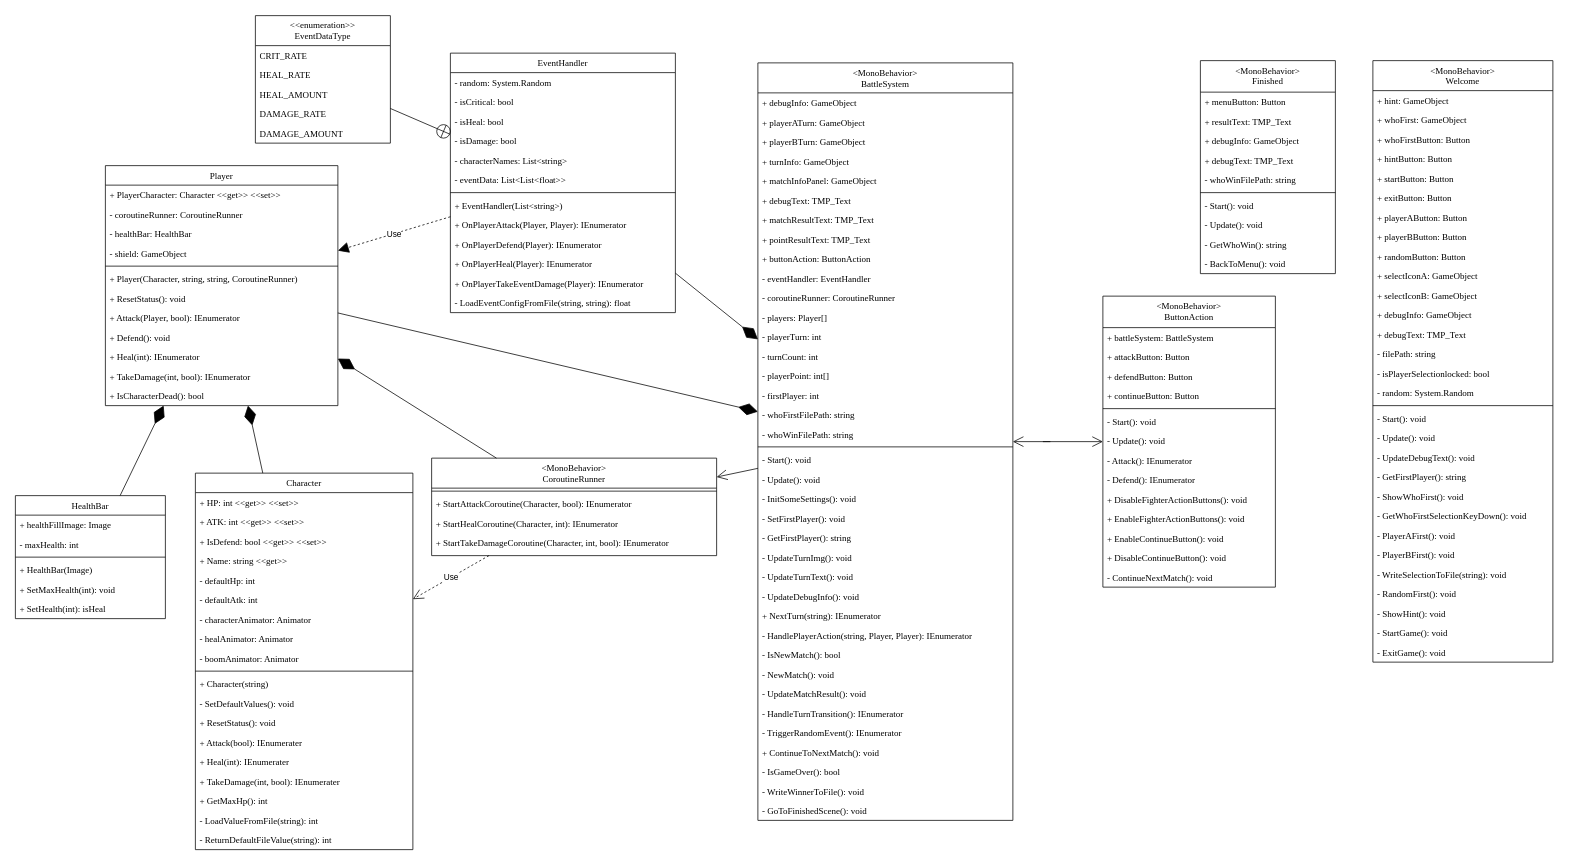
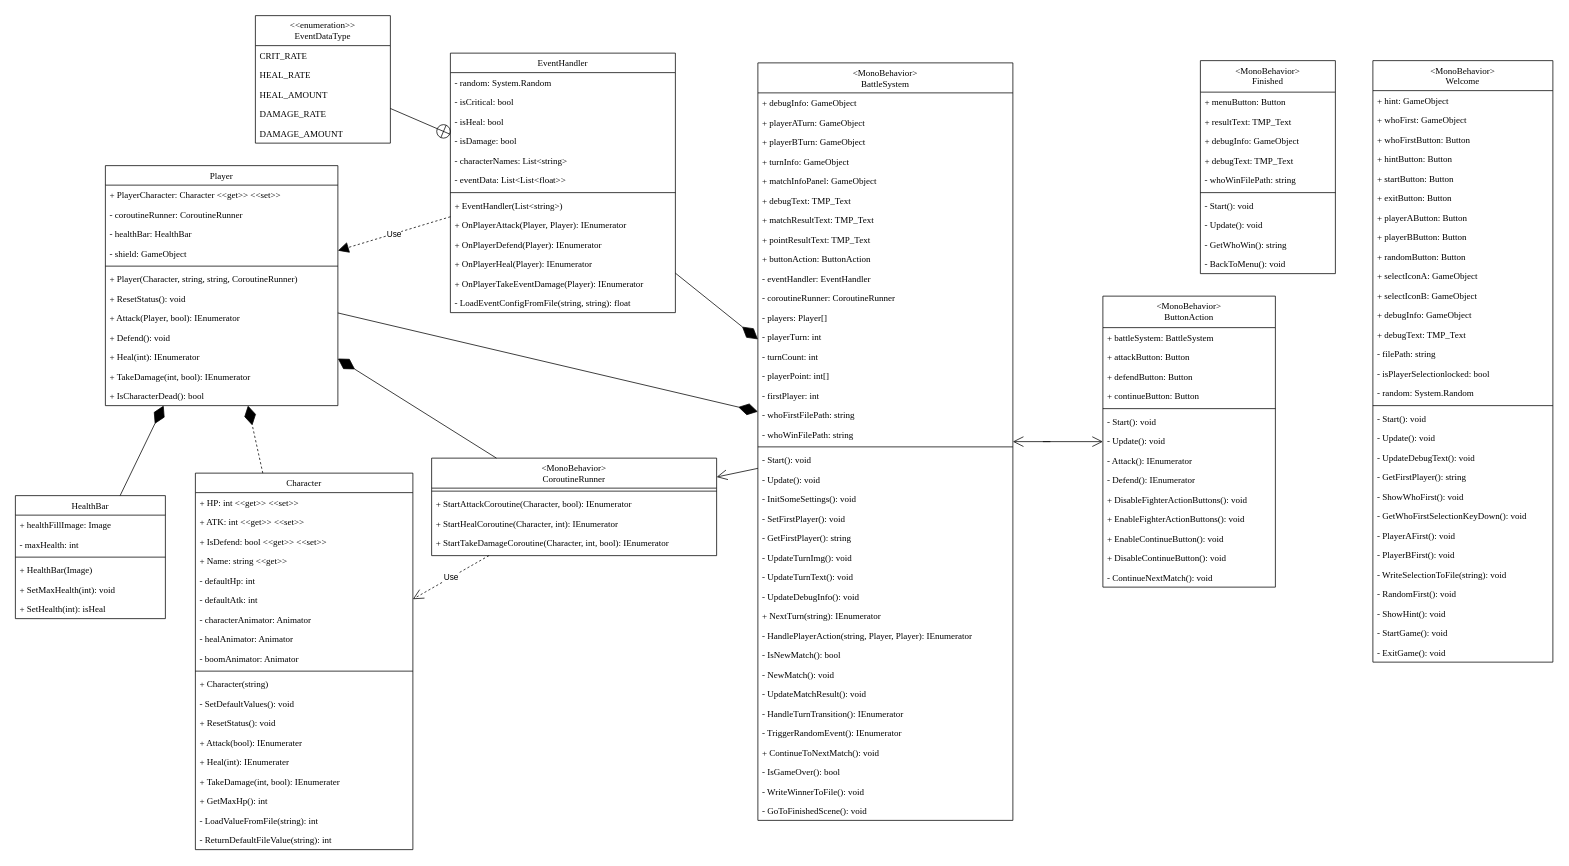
edge "Character" -> "Player": style solid -> dashed
